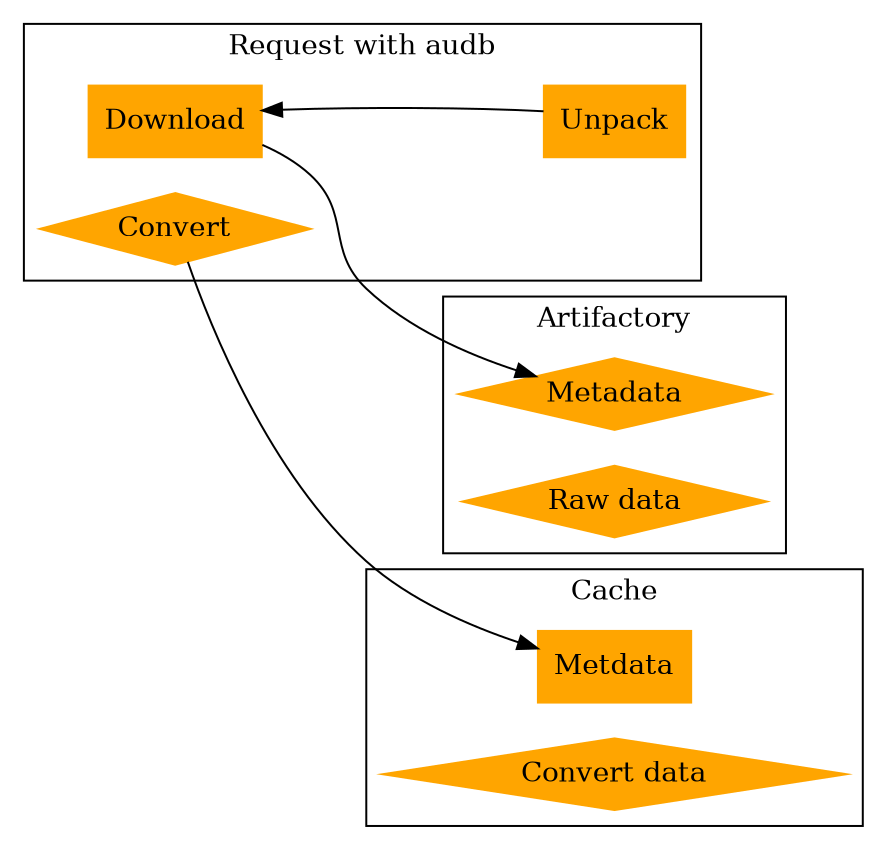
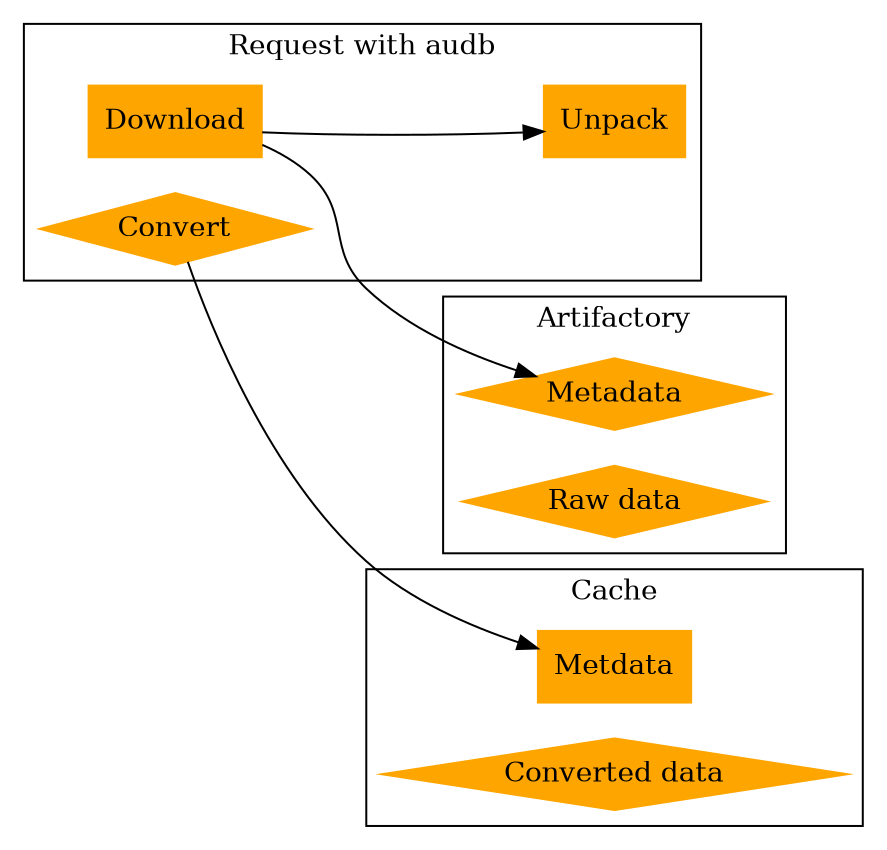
edge "Unpack" -> "Download": reversed
node "Convert data": label "Convert data" -> "Converted data"
